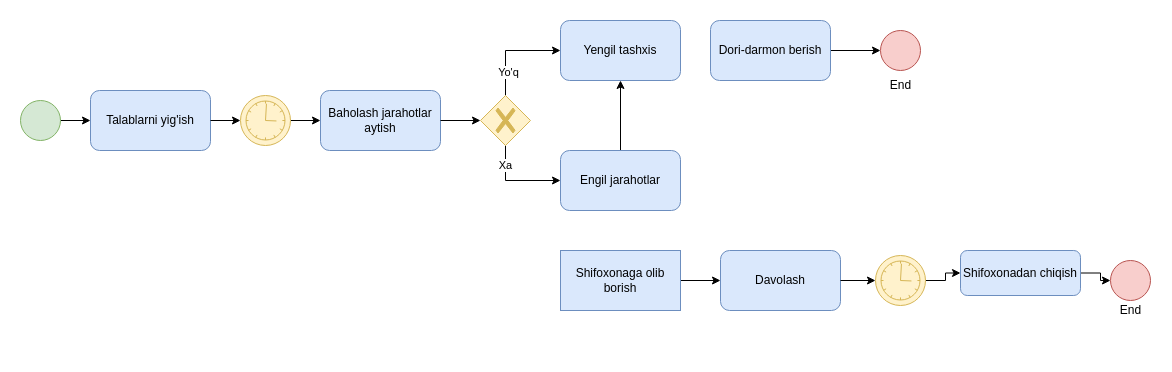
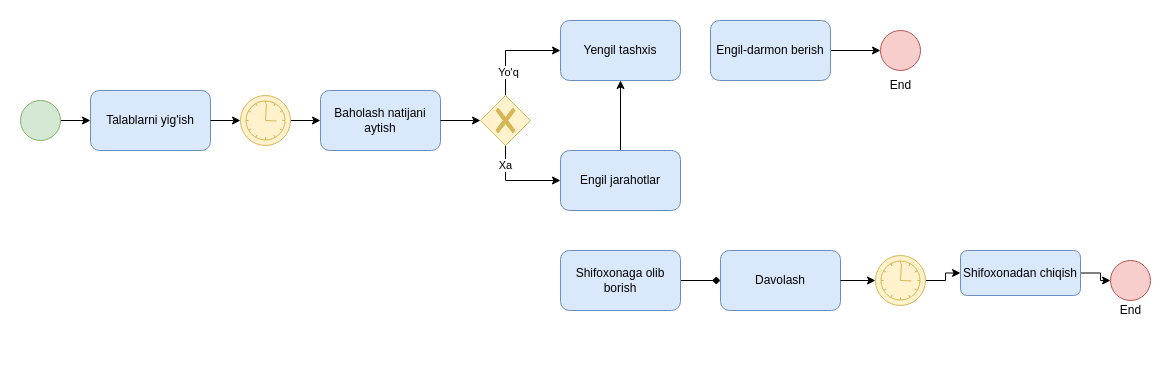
node "Dori-darmon berish": label "Dori-darmon berish" -> "Engil-darmon berish"
node "Baholash jarahotlar aytish": label "Baholash jarahotlar aytish" -> "Baholash natijani aytish"
node "Shifoxonaga olib borish": shape rectangle -> rounded rectangle
edge "Shifoxonaga olib borish" -> "Davolash": arrowhead classic -> diamond
